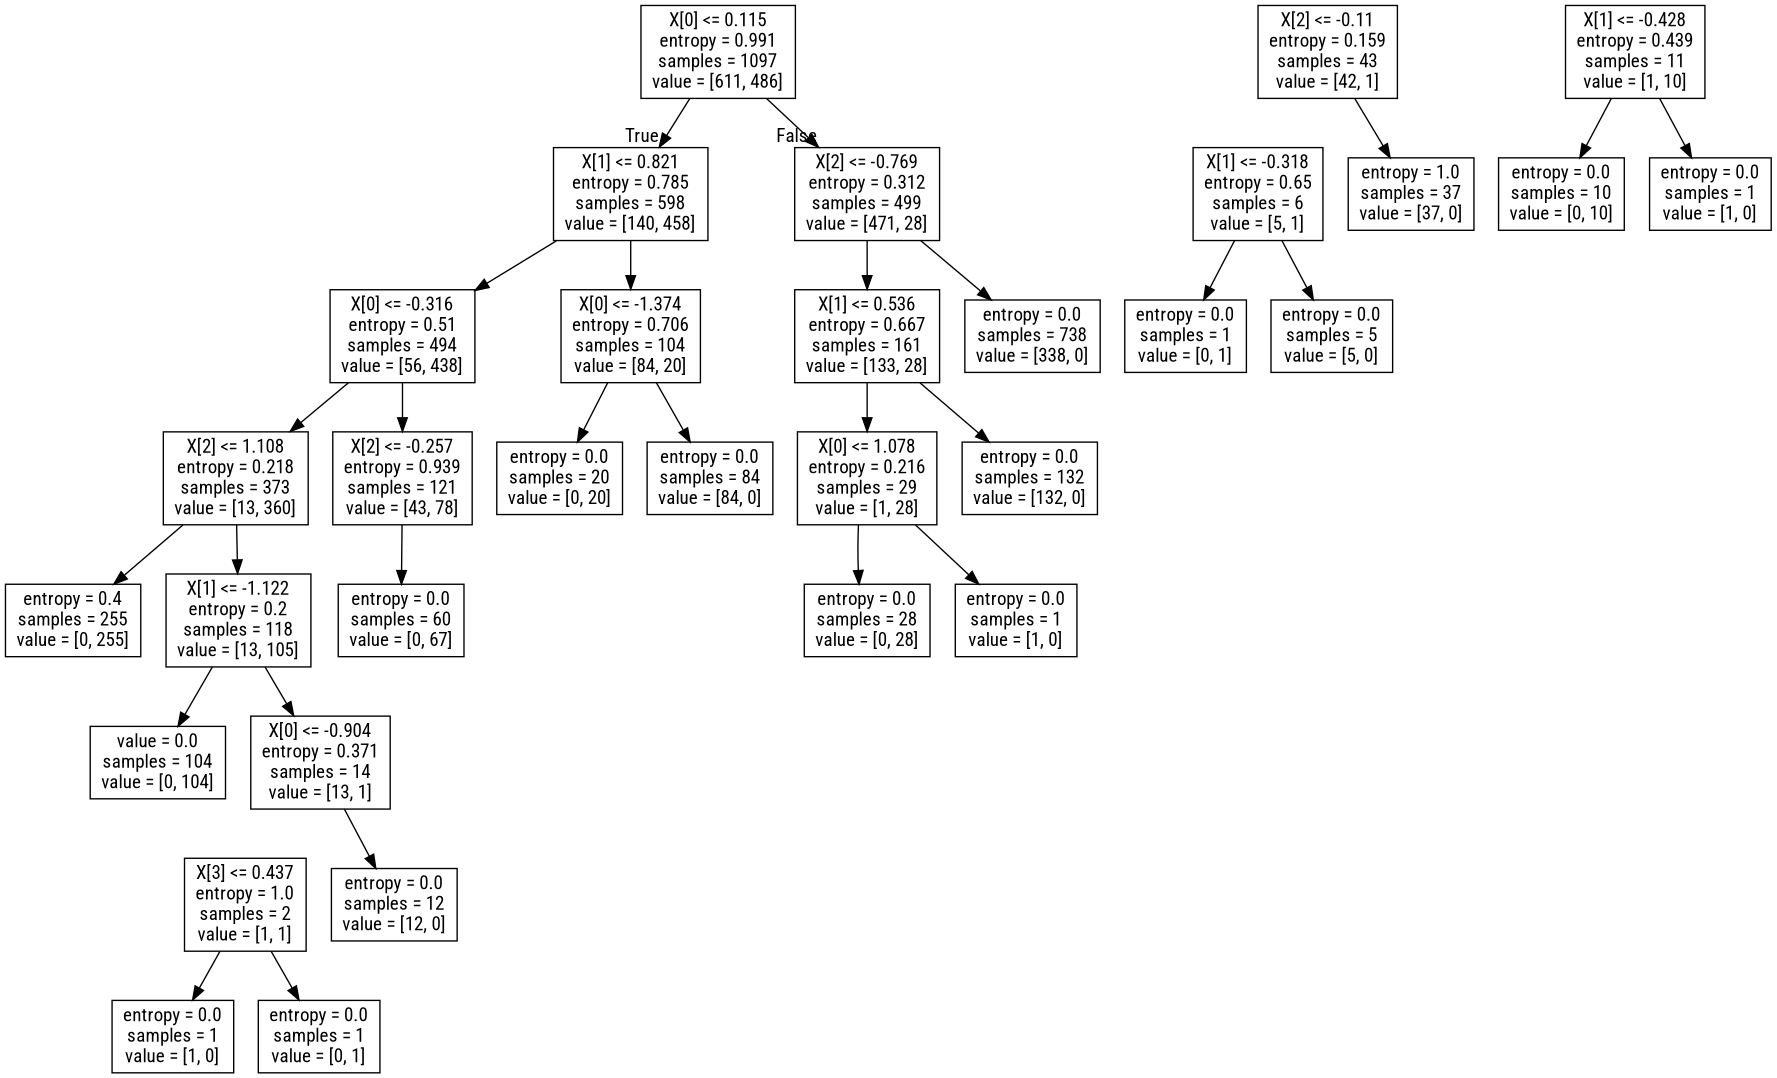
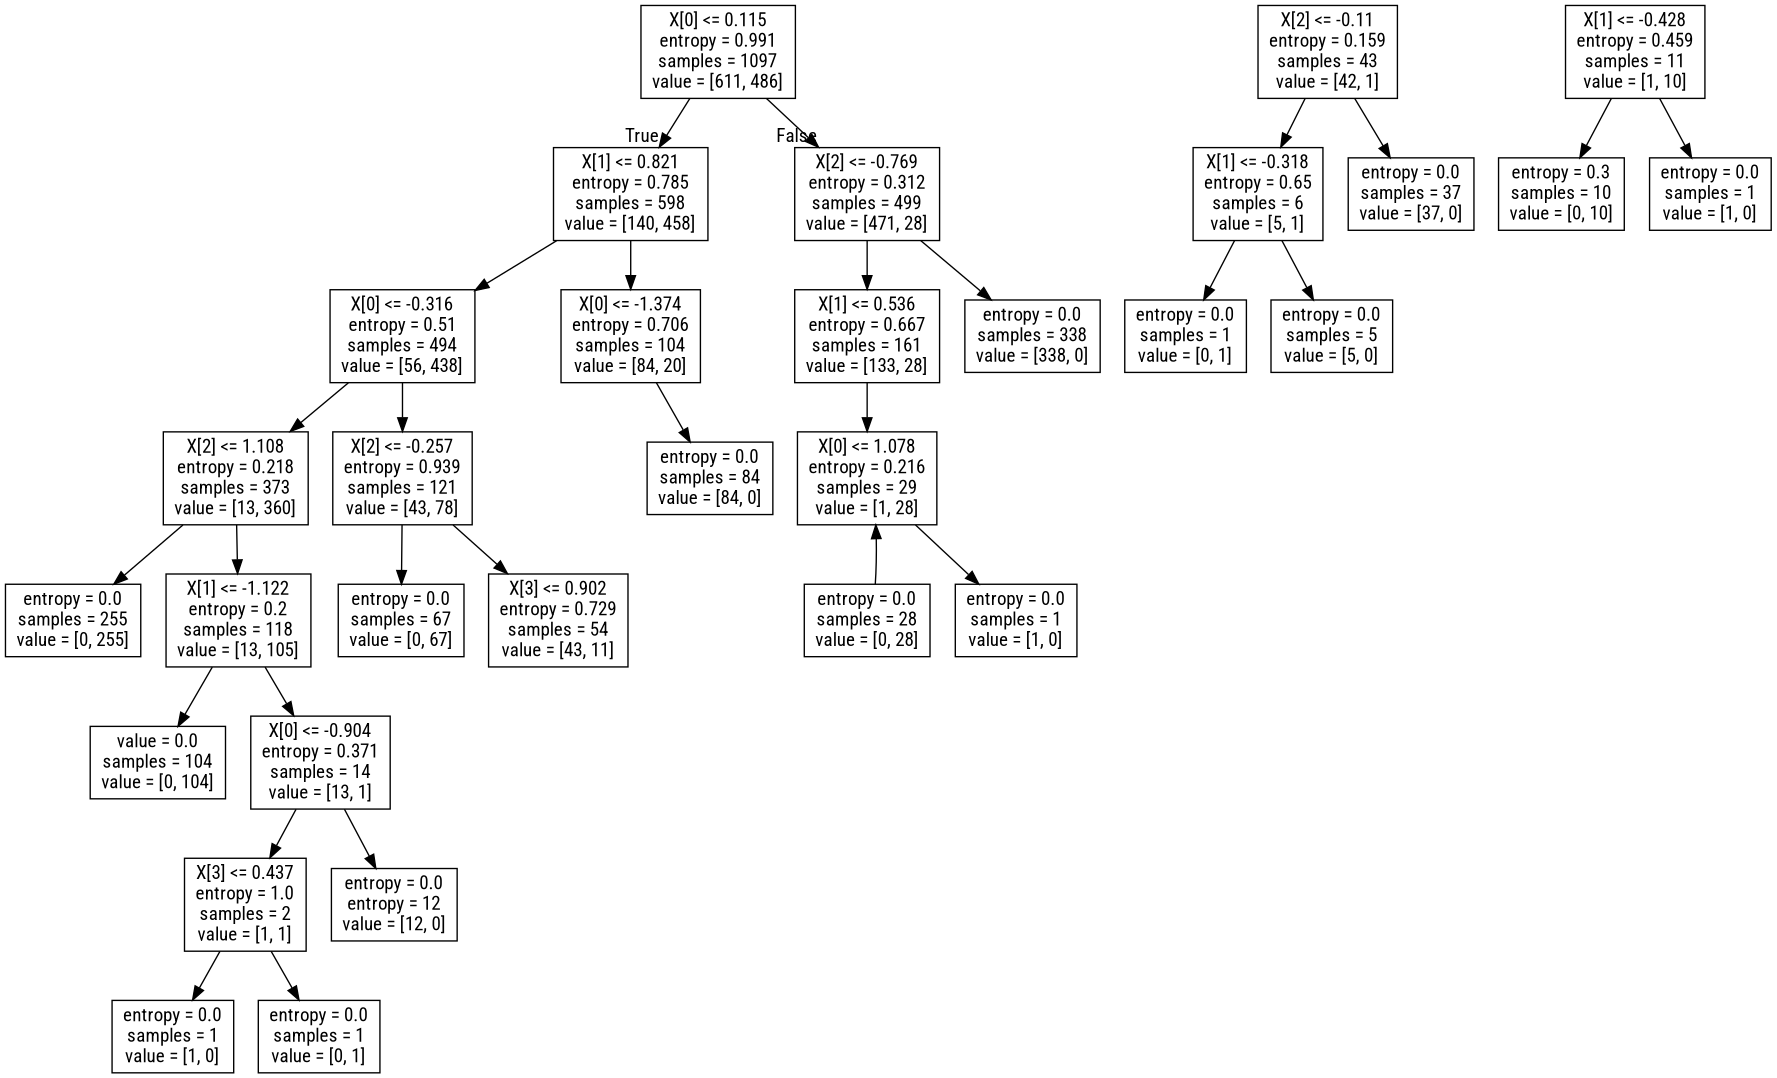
node "X[1] <= -0.428 entropy = 0.439 samples = 11 value = [1, 10]": label "X[1] <= -0.428 entropy = 0.439 samples = 11 value = [1, 10]" -> "X[1] <= -0.428 entropy = 0.459 samples = 11 value = [1, 10]"
edge "X[2] <= -0.11 entropy = 0.159 samples = 43 value = [42, 1]" -> "X[1] <= -0.318 entropy = 0.65 samples = 6 value = [5, 1]": added
node "entropy = 1.0 samples = 37 value = [37, 0]": label "entropy = 1.0 samples = 37 value = [37, 0]" -> "entropy = 0.0 samples = 37 value = [37, 0]"
node "entropy = 0.0 samples = 10 value = [0, 10]": label "entropy = 0.0 samples = 10 value = [0, 10]" -> "entropy = 0.3 samples = 10 value = [0, 10]"
node "entropy = 0.0 samples = 738 value = [338, 0]": label "entropy = 0.0 samples = 738 value = [338, 0]" -> "entropy = 0.0 samples = 338 value = [338, 0]"
node "entropy = 0.0 samples = 20 value = [0, 20]": removed
node "entropy = 0.0 samples = 132 value = [132, 0]": removed
edge "X[0] <= 1.078 entropy = 0.216 samples = 29 value = [1, 28]" -> "entropy = 0.0 samples = 28 value = [0, 28]": reversed
node "entropy = 0.4 samples = 255 value = [0, 255]": label "entropy = 0.4 samples = 255 value = [0, 255]" -> "entropy = 0.0 samples = 255 value = [0, 255]"
node "entropy = 0.0 samples = 60 value = [0, 67]": label "entropy = 0.0 samples = 60 value = [0, 67]" -> "entropy = 0.0 samples = 67 value = [0, 67]"
node "X[3] <= 0.902 entropy = 0.729 samples = 54 value = [43, 11]": added
edge "X[0] <= -0.904 entropy = 0.371 samples = 14 value = [13, 1]" -> "X[3] <= 0.437 entropy = 1.0 samples = 2 value = [1, 1]": added
node "entropy = 0.0 samples = 12 value = [12, 0]": label "entropy = 0.0 samples = 12 value = [12, 0]" -> "entropy = 0.0 entropy = 12 value = [12, 0]"
